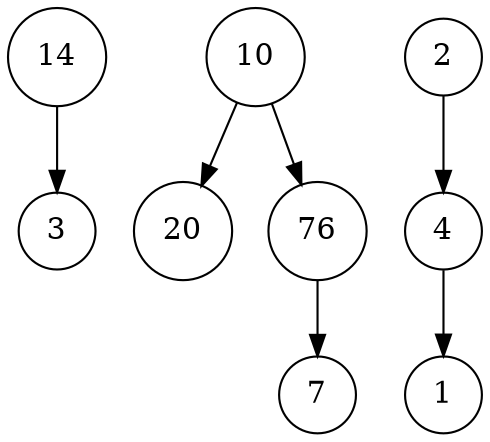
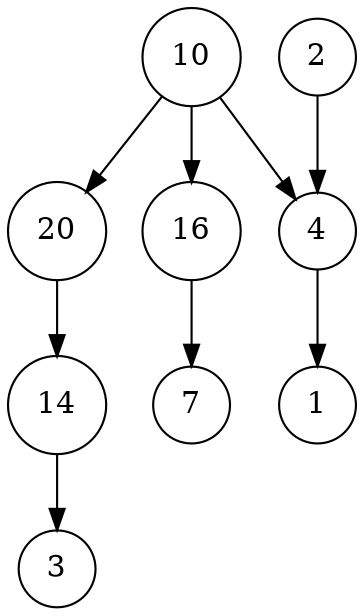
edge "10" -> "4": added
node "76": label "76" -> "16"
edge "20" -> "14": added
